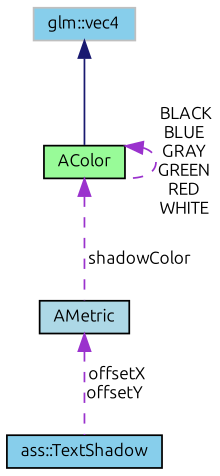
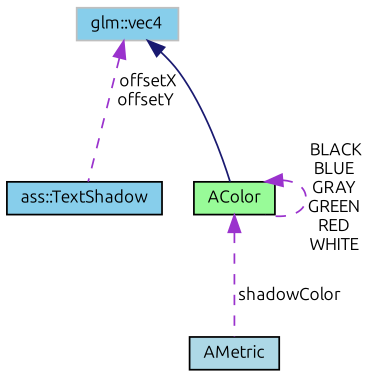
edge "ass::TextShadow" -> "AMetric": now "ass::TextShadow" -> "glm::vec4"
